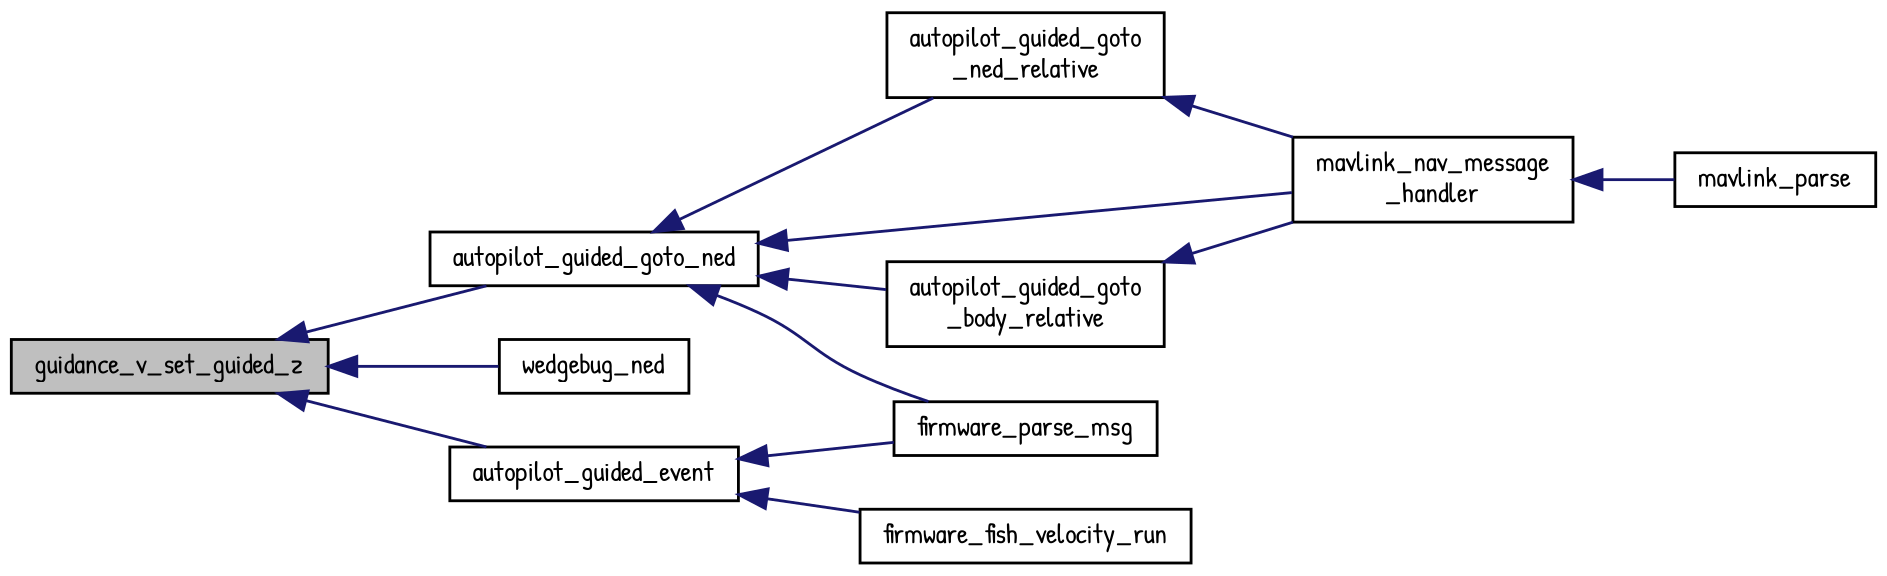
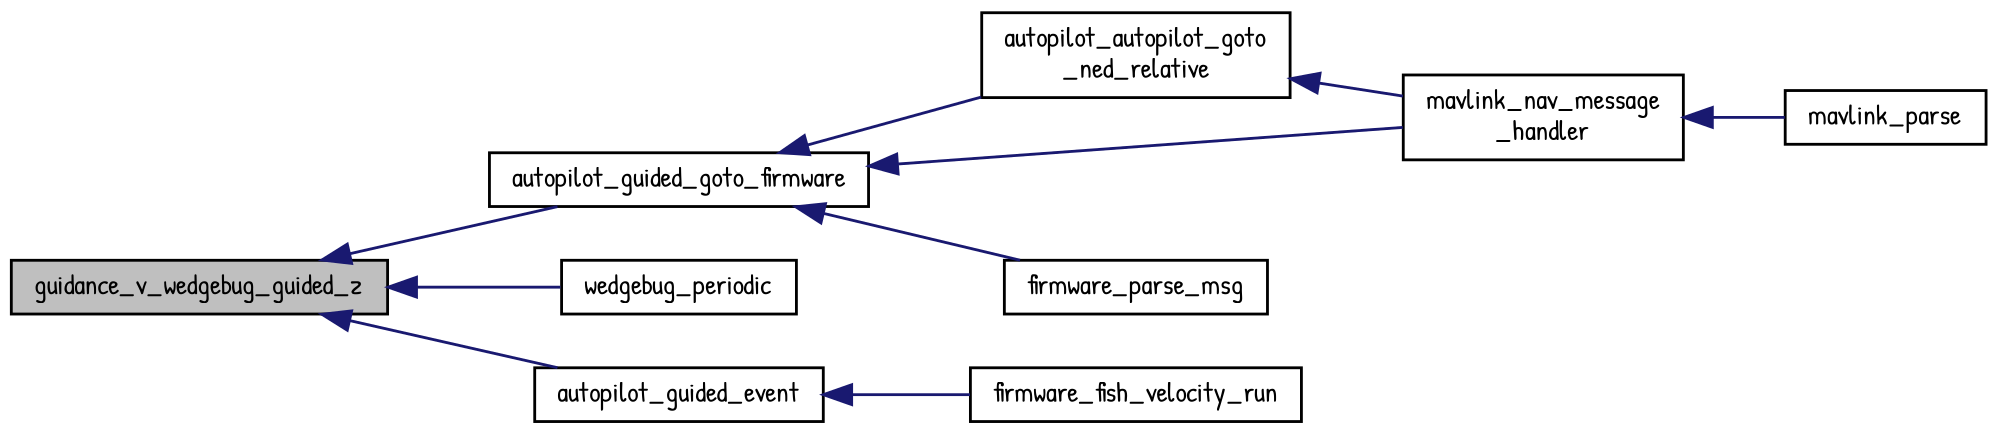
node "autopilot_guided_goto _ned_relative": label "autopilot_guided_goto _ned_relative" -> "autopilot_autopilot_goto _ned_relative"
node "autopilot_guided_goto_ned": label "autopilot_guided_goto_ned" -> "autopilot_guided_goto_firmware"
node "autopilot_guided_goto _body_relative": removed
node "guidance_v_set_guided_z": label "guidance_v_set_guided_z" -> "guidance_v_wedgebug_guided_z"
node "wedgebug_ned": label "wedgebug_ned" -> "wedgebug_periodic"
edge "firmware_parse_msg" -> "autopilot_guided_event": removed
